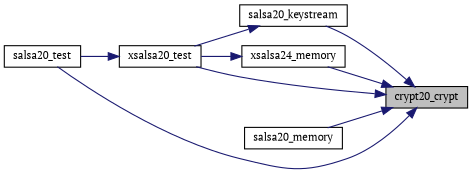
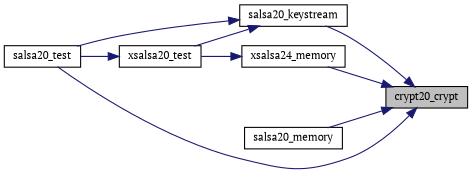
edge "salsa20_test" -> "salsa20_keystream": added
edge "xsalsa20_test" -> "crypt20_crypt": removed
